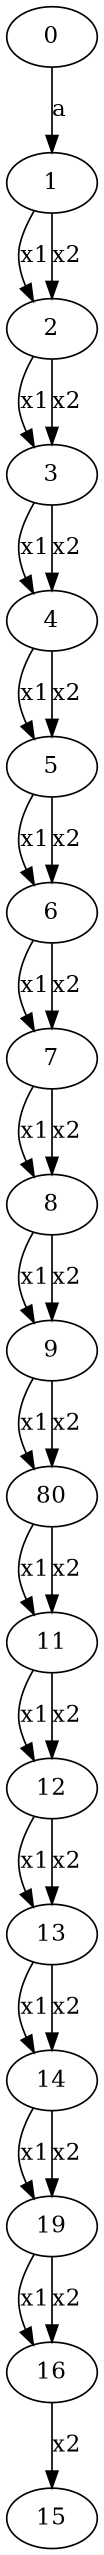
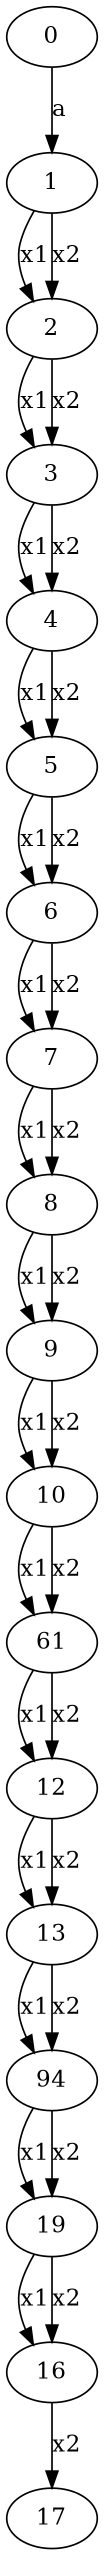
node "80": label "80" -> "10"
node "11": label "11" -> "61"
node "14": label "14" -> "94"
node "15": label "15" -> "17"
